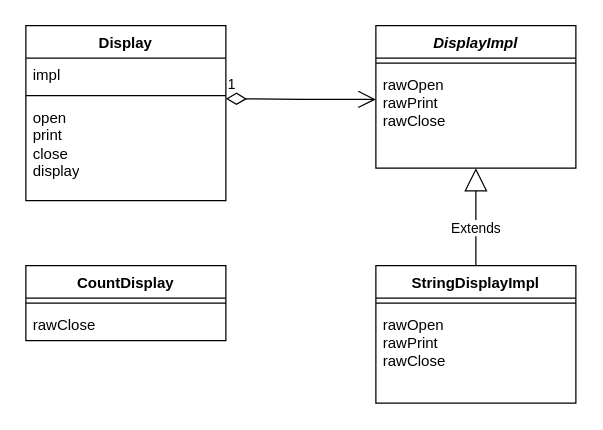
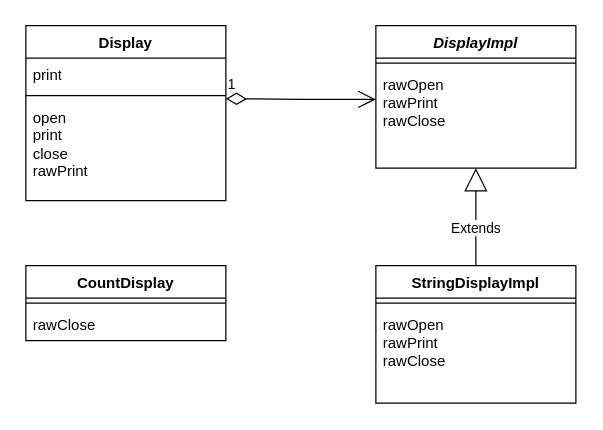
node "impl": label "impl" -> "print"
node "open print close display": label "open print close display" -> "open print close rawPrint"
